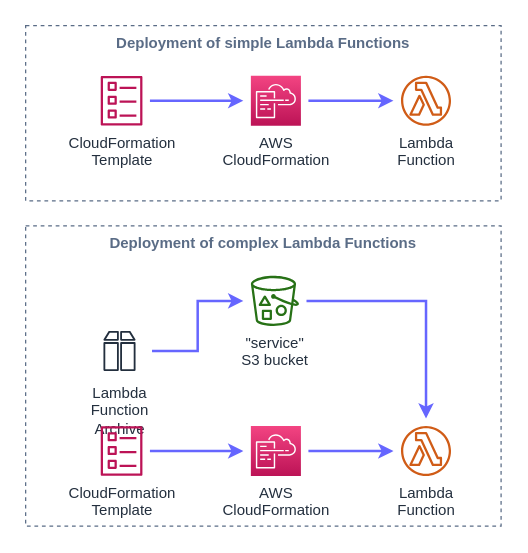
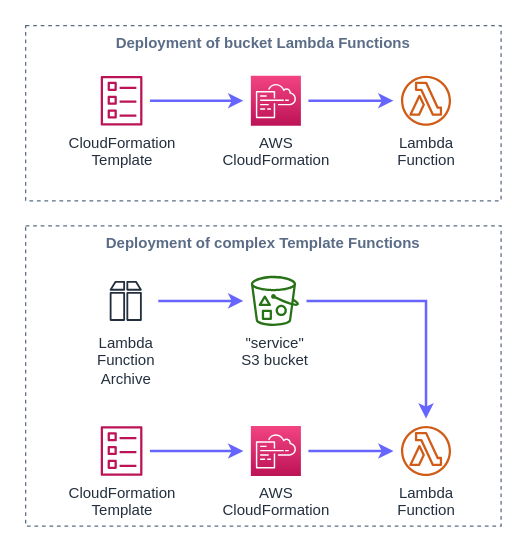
node "Deployment of simple Lambda Functions": label "Deployment of simple Lambda Functions" -> "Deployment of bucket Lambda Functions"
node "Deployment of complex Lambda Functions": label "Deployment of complex Lambda Functions" -> "Deployment of complex Template Functions"
node "Lambda Function Archive": moved (119, 351) -> (126, 301)
